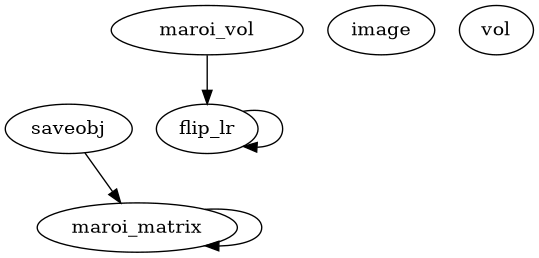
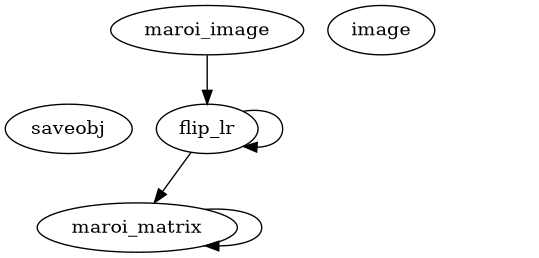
node "maroi_vol": label "maroi_vol" -> "maroi_image"
node "vol": removed
edge "saveobj" -> "maroi_matrix": now "flip_lr" -> "maroi_matrix"
